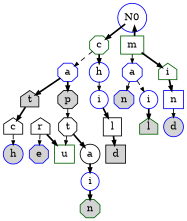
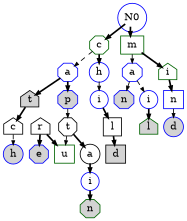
edge "m" -> "N0": reversed
node "p": color black -> blue
edge "r" -> "e": style dashed -> bold
